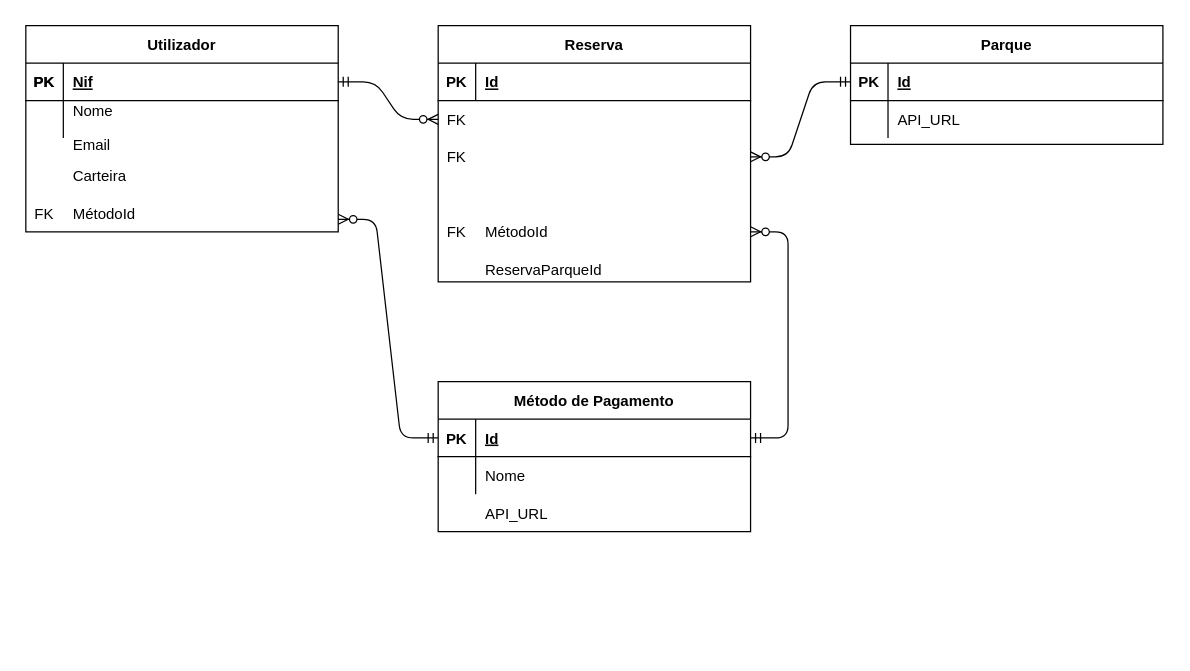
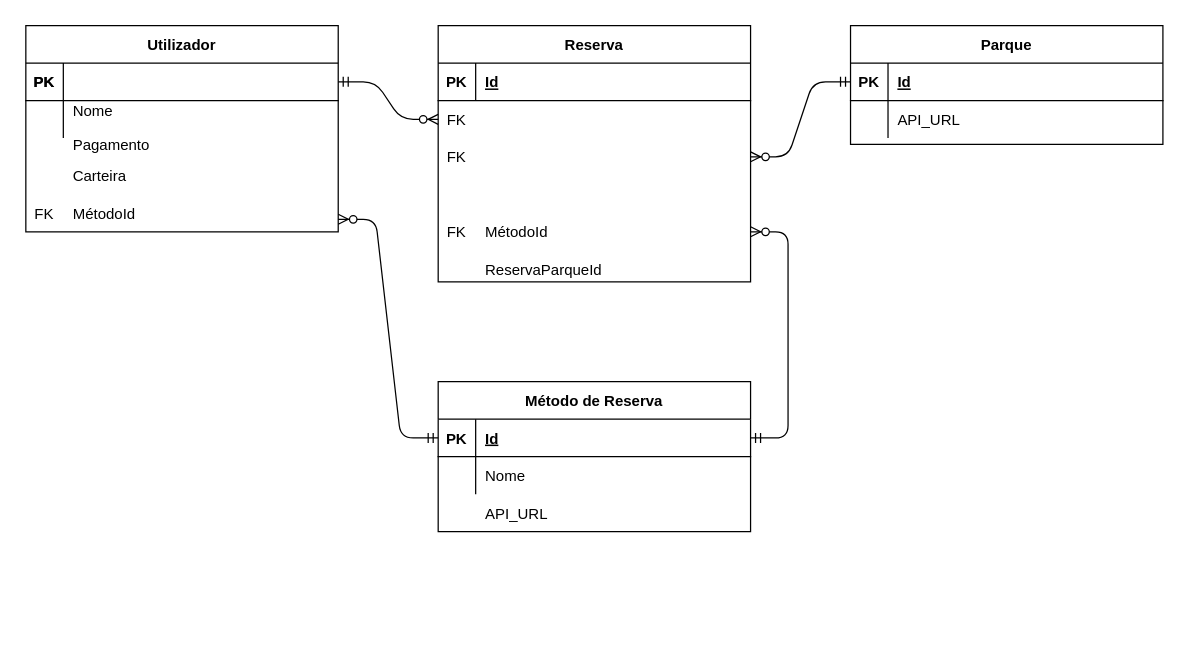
node "Nif": removed
node "Email": label "Email" -> "Pagamento"
node "Método de Pagamento": label "Método de Pagamento" -> "Método de Reserva"
